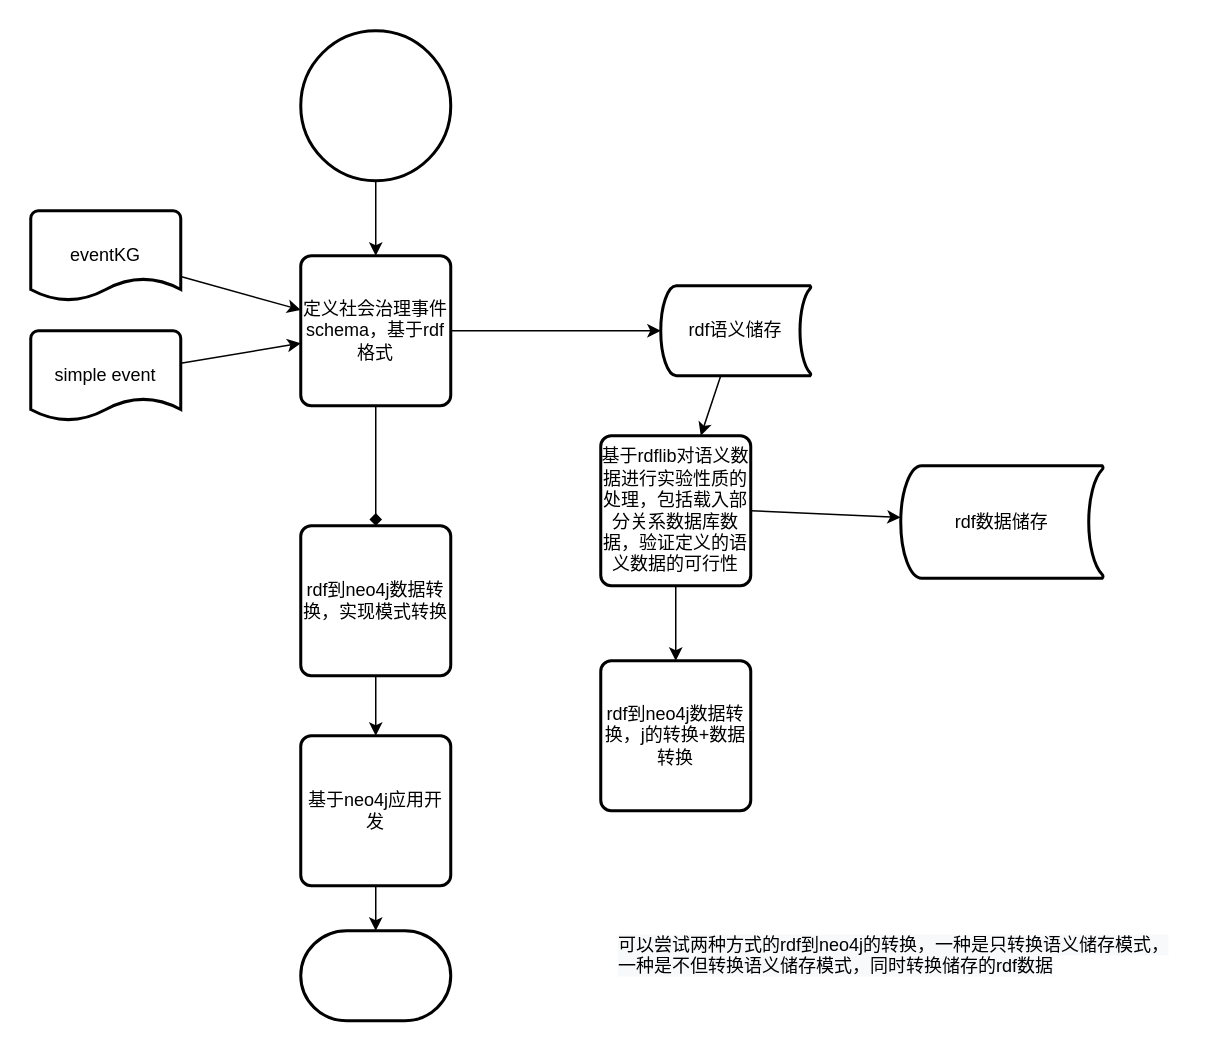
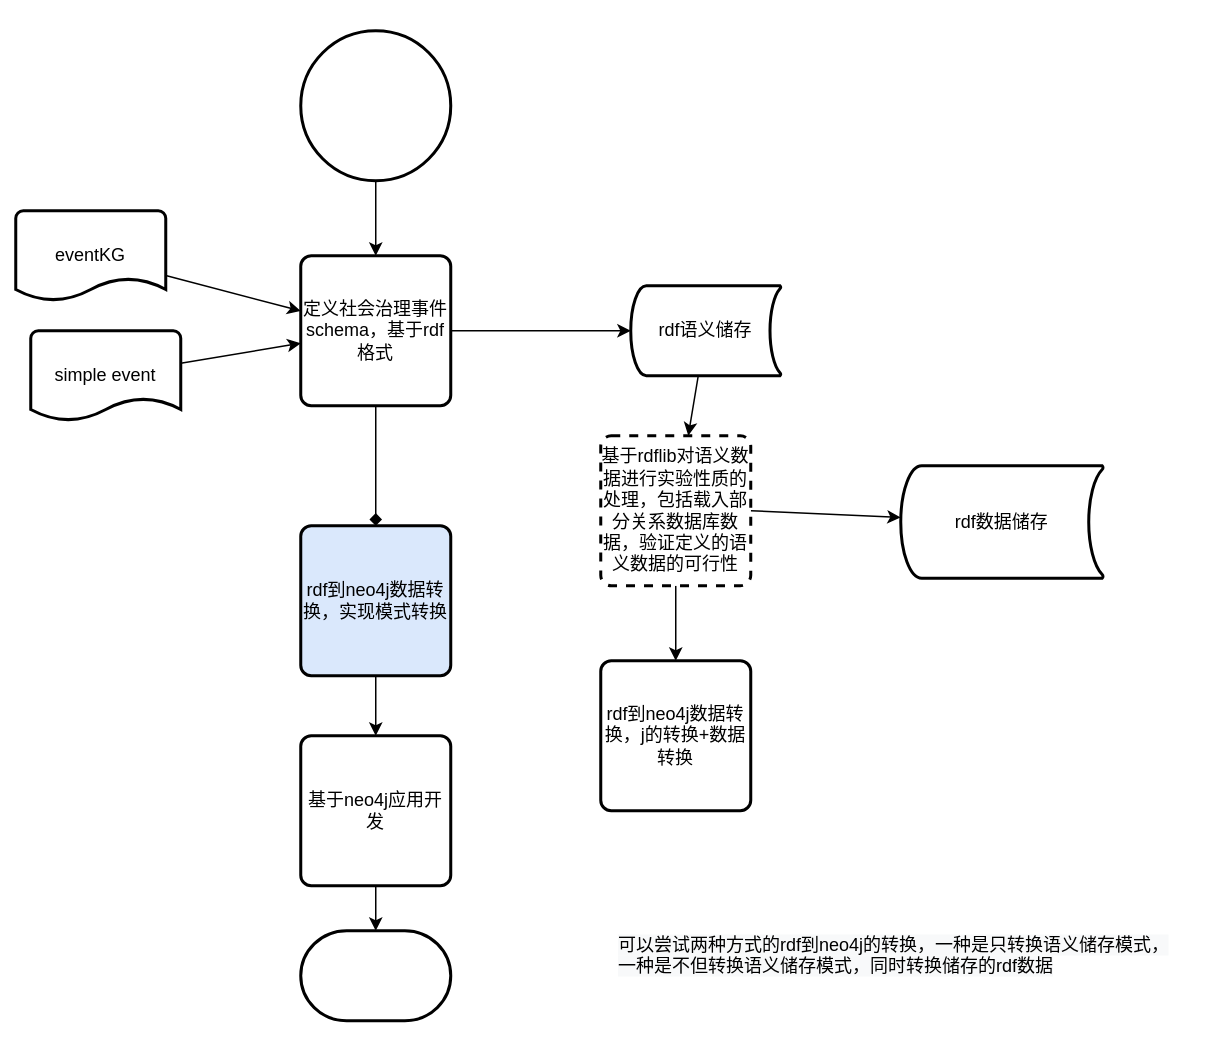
node "eventKG": moved (106, 256) -> (91, 256)
node "rdf语义储存": moved (736, 331) -> (706, 331)
node "基于rdflib对语义数据进行实验性质的处理，包括载入部分关系数据库数据，验证定义的语义数据的可行性": style solid -> dashed
node "rdf到neo4j数据转换，实现模式转换": fillcolor #ffffff -> #dae8fc
